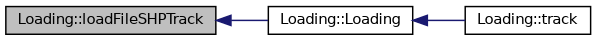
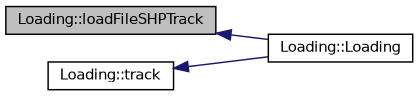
edge "Loading::track" -> "Loading::Loading": reversed
